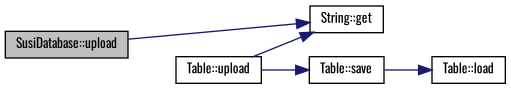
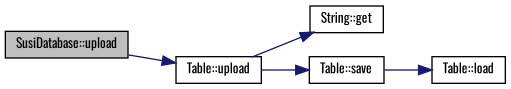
edge "SusiDatabase::upload" -> "String::get": now "SusiDatabase::upload" -> "Table::upload"
